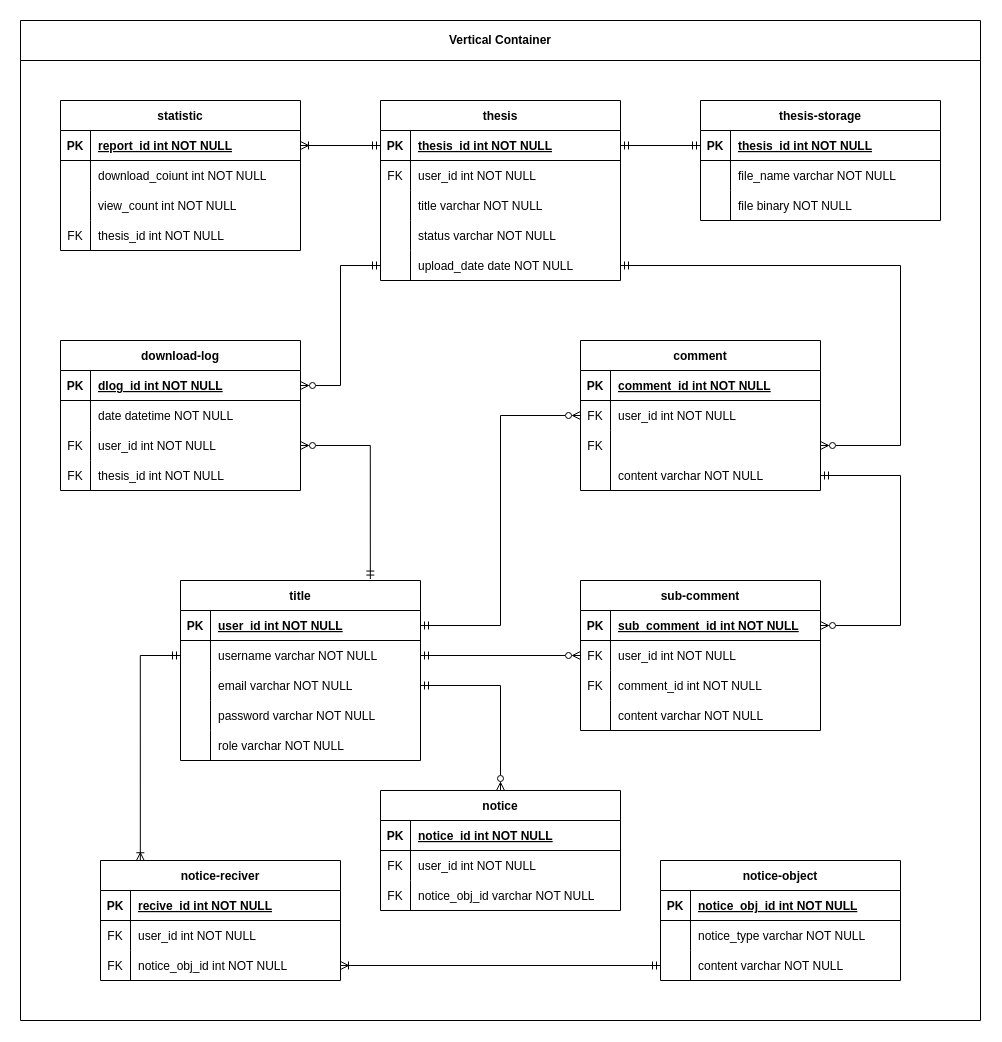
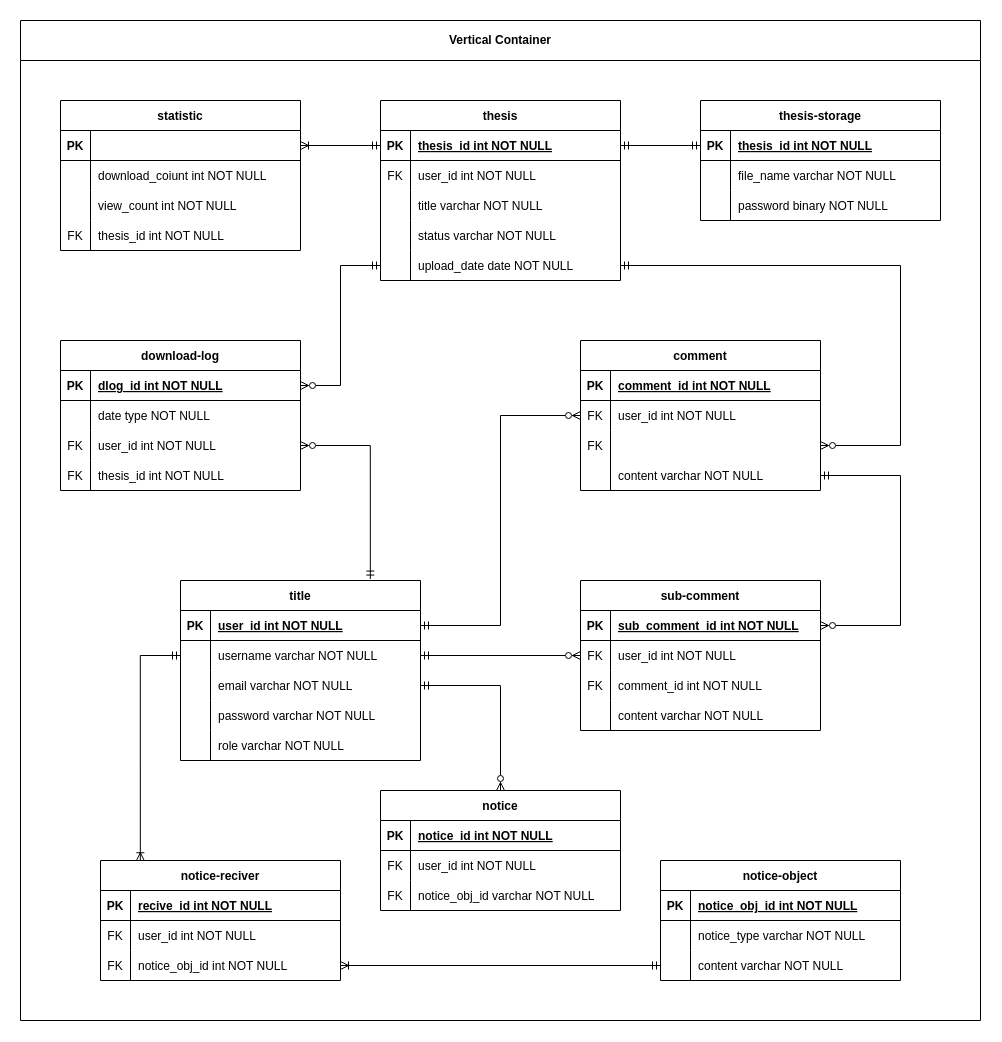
node "report_id int NOT NULL": removed
node "file binary NOT NULL": label "file binary NOT NULL" -> "password binary NOT NULL"
node "date datetime NOT NULL": label "date datetime NOT NULL" -> "date type NOT NULL"
